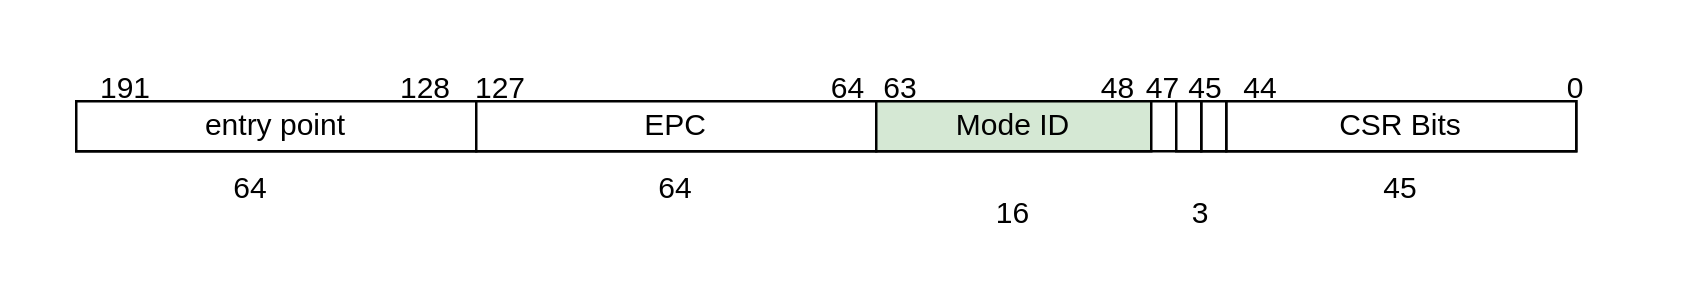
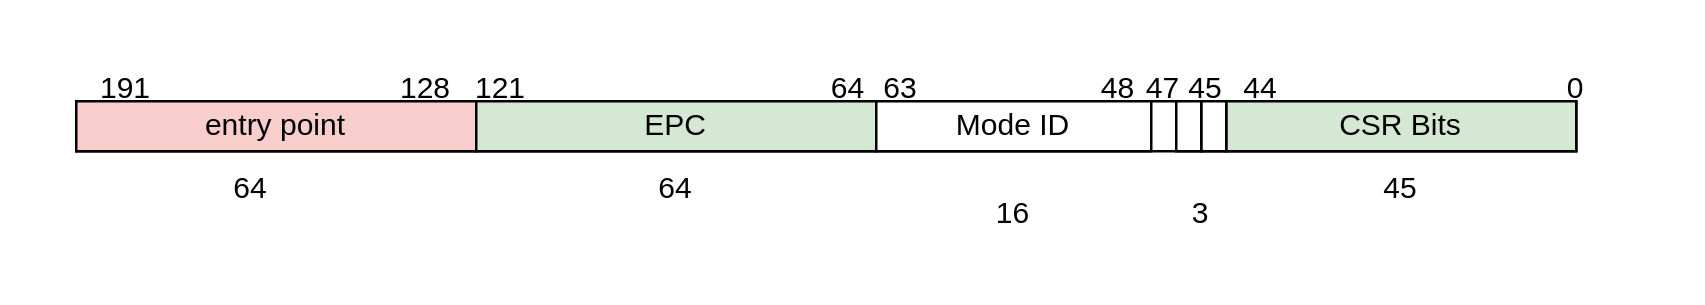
node "127": label "127" -> "121"
node "entry point": fillcolor #ffffff -> #f8cecc
node "EPC": fillcolor #ffffff -> #d5e8d4
node "Mode ID": fillcolor #d5e8d4 -> #ffffff
node "CSR Bits": fillcolor #ffffff -> #d5e8d4
